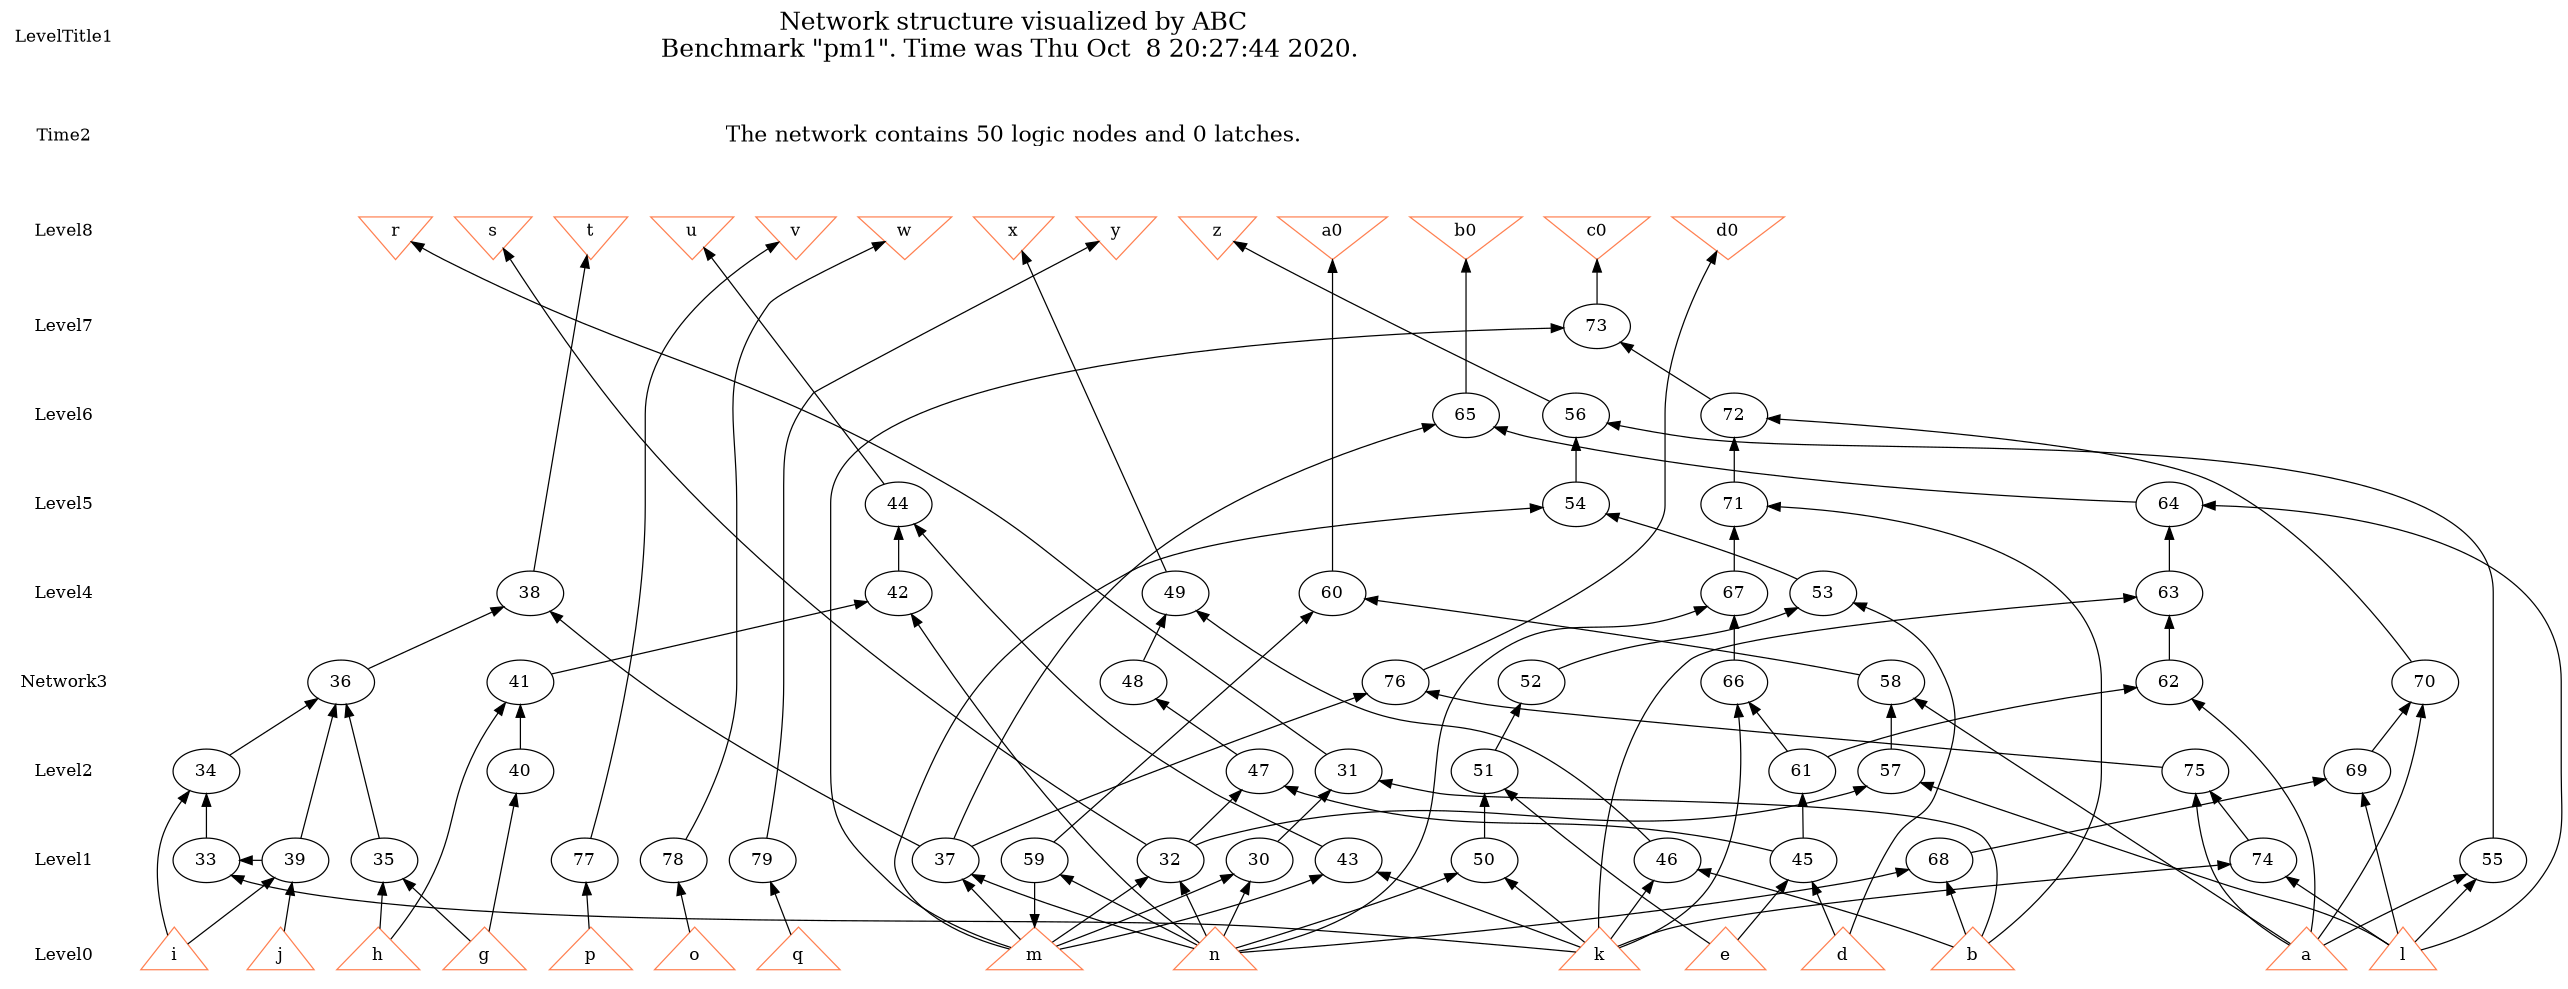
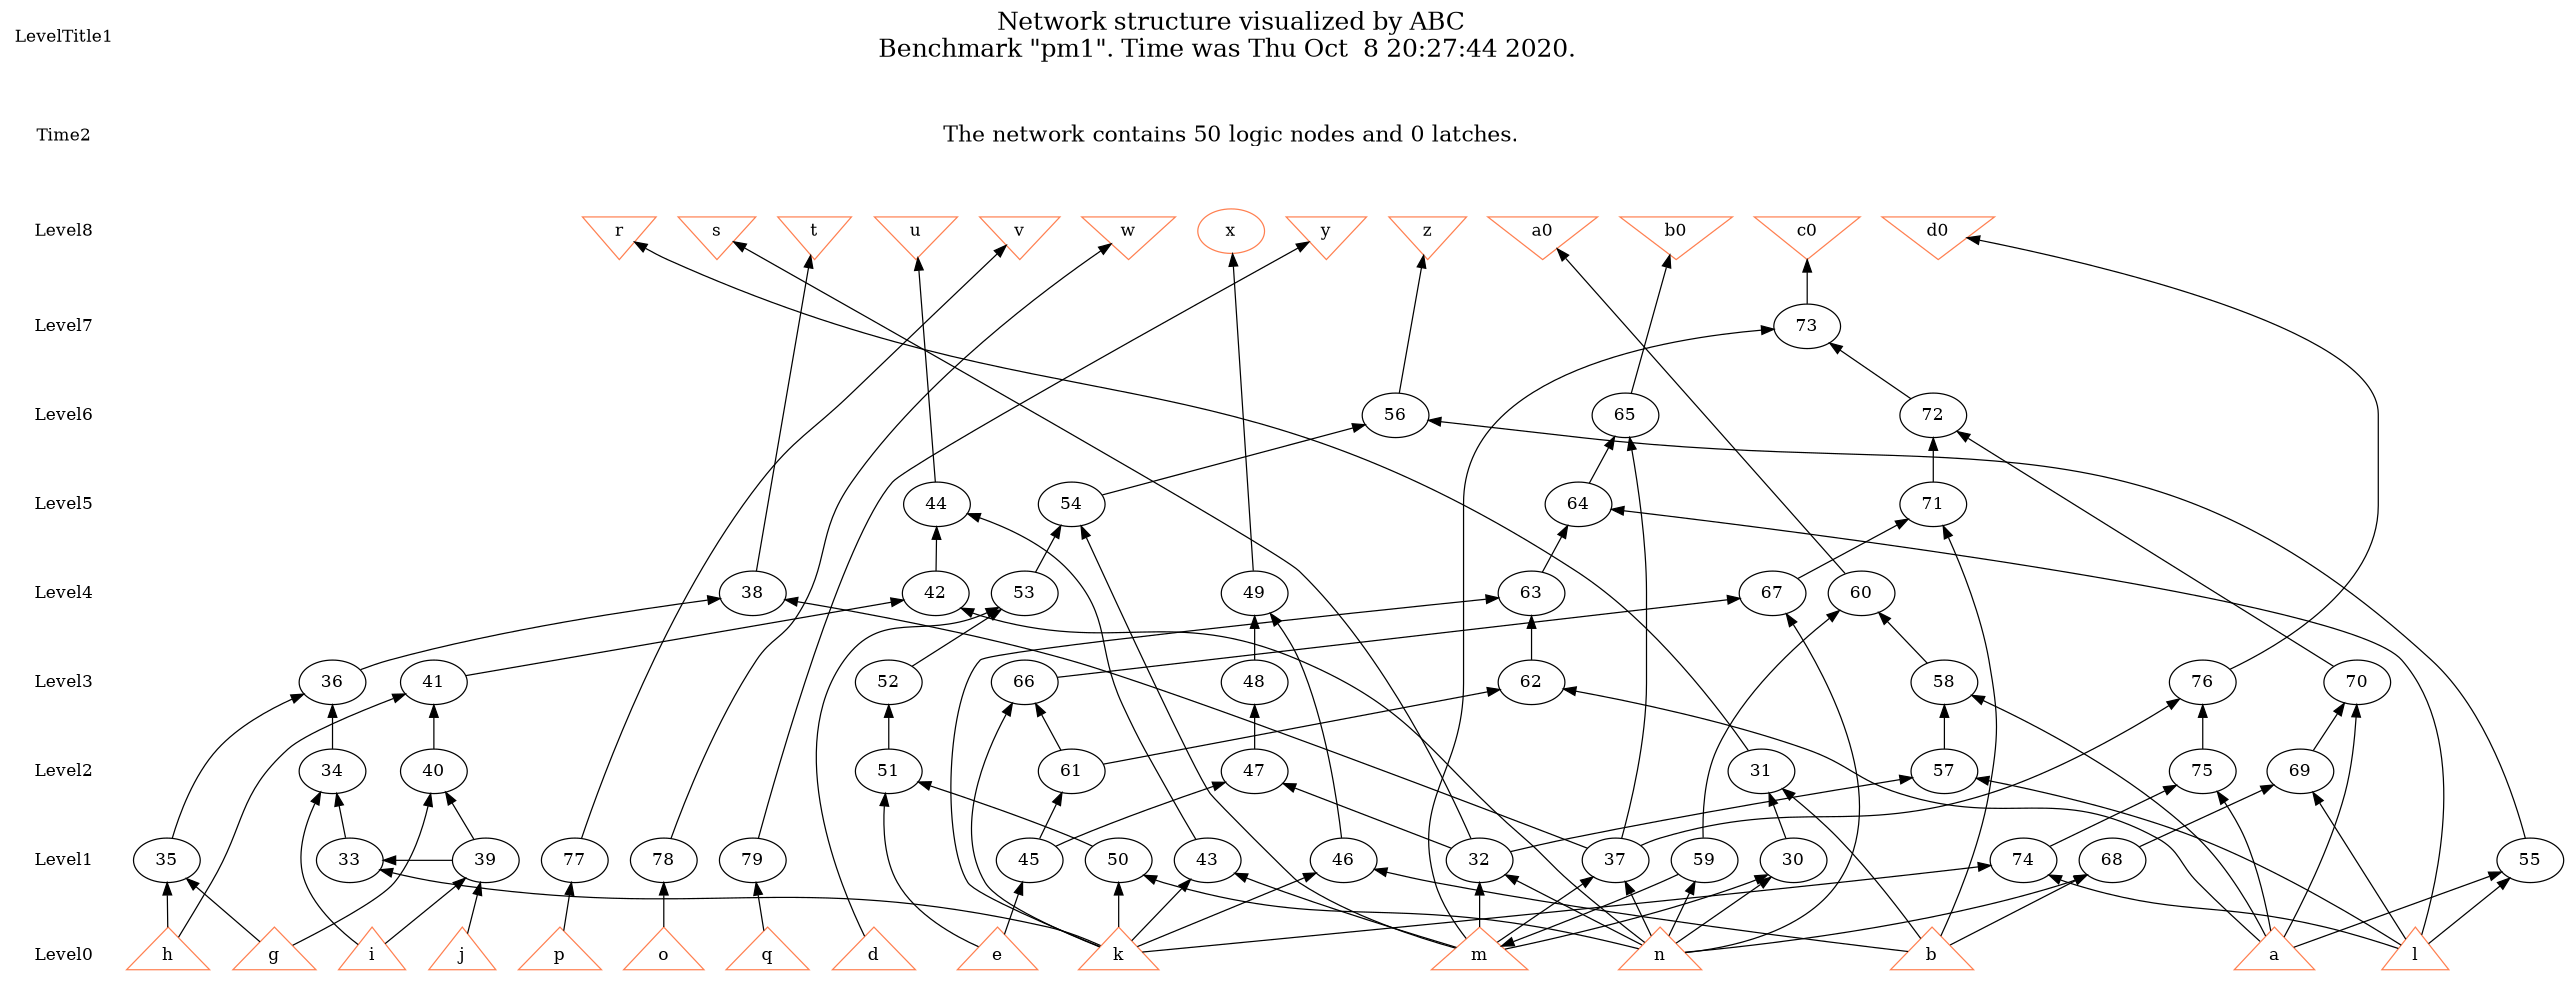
node "x": shape invtriangle -> ellipse
node "Network3": label "Network3" -> "Level3"
edge "39" -> "36": now "39" -> "40"
edge "d" -> "45": removed
